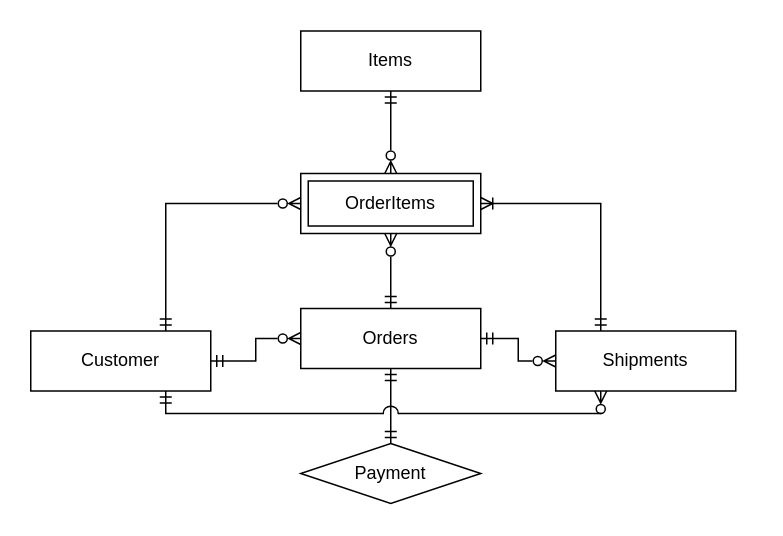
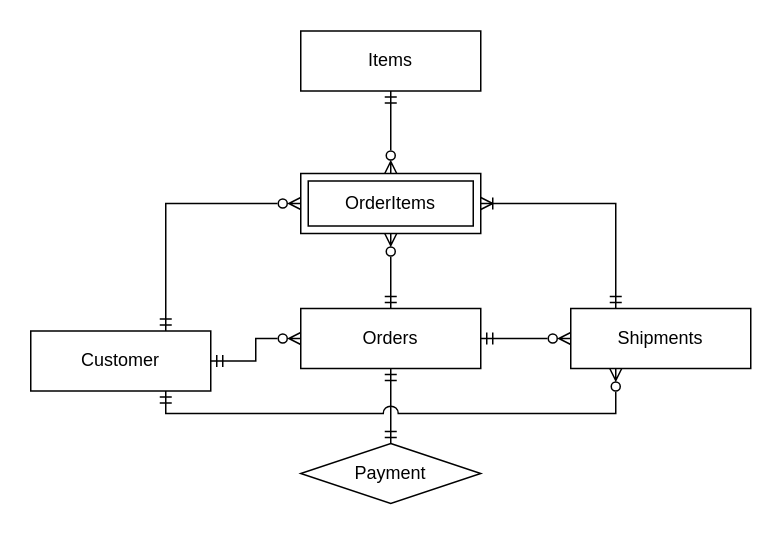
node "Shipments": moved (646, 361) -> (661, 338)
